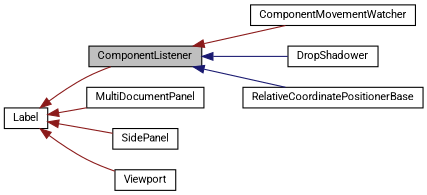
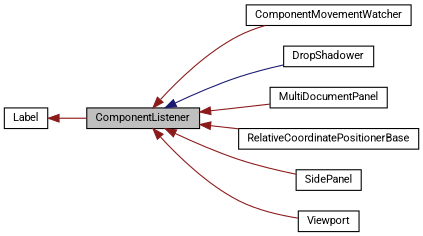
edge "RelativeCoordinatePositionerBase" -> "ComponentListener": color midnightblue -> firebrick4
edge "MultiDocumentPanel" -> "Label": now "MultiDocumentPanel" -> "ComponentListener"
edge "SidePanel" -> "Label": now "SidePanel" -> "ComponentListener"
edge "Viewport" -> "Label": now "Viewport" -> "ComponentListener"
